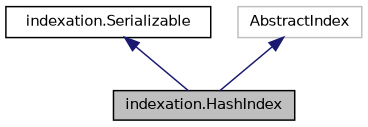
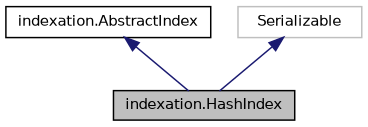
node "indexation.Serializable": label "indexation.Serializable" -> "indexation.AbstractIndex"
node "AbstractIndex": label "AbstractIndex" -> "Serializable"
